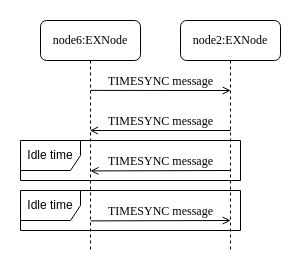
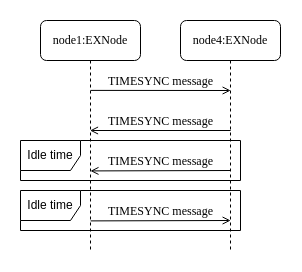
node "node6:EXNode": label "node6:EXNode" -> "node1:EXNode"
node "node2:EXNode": label "node2:EXNode" -> "node4:EXNode"
